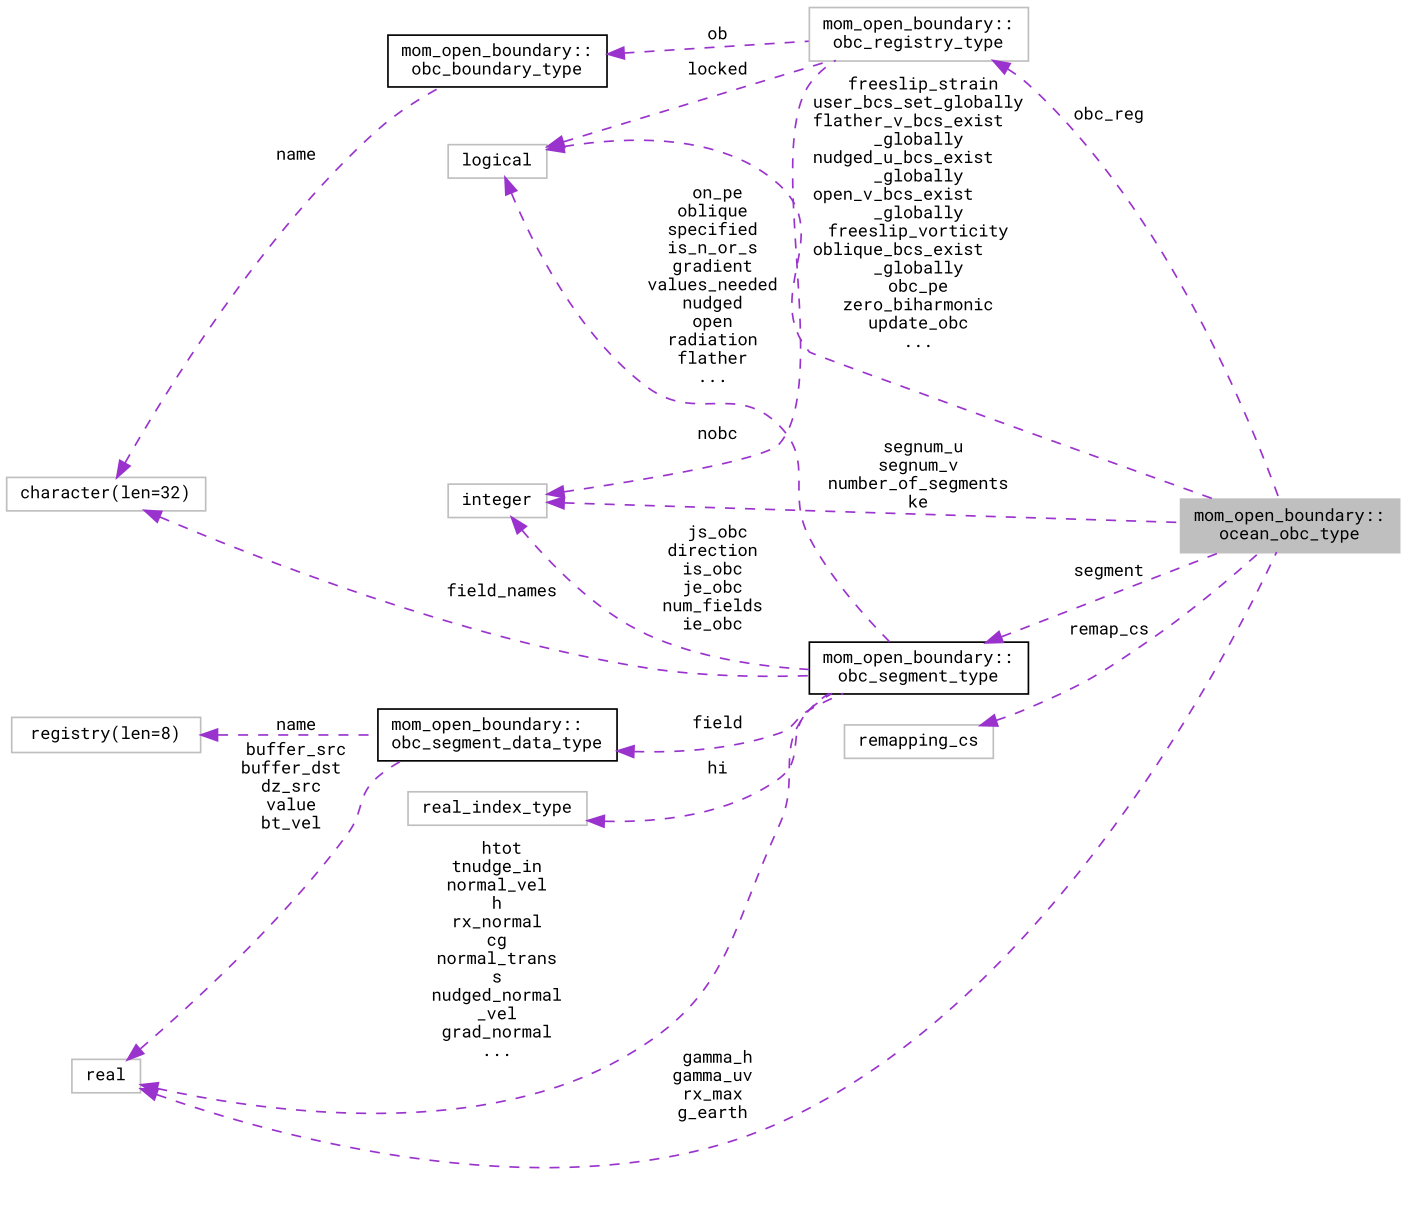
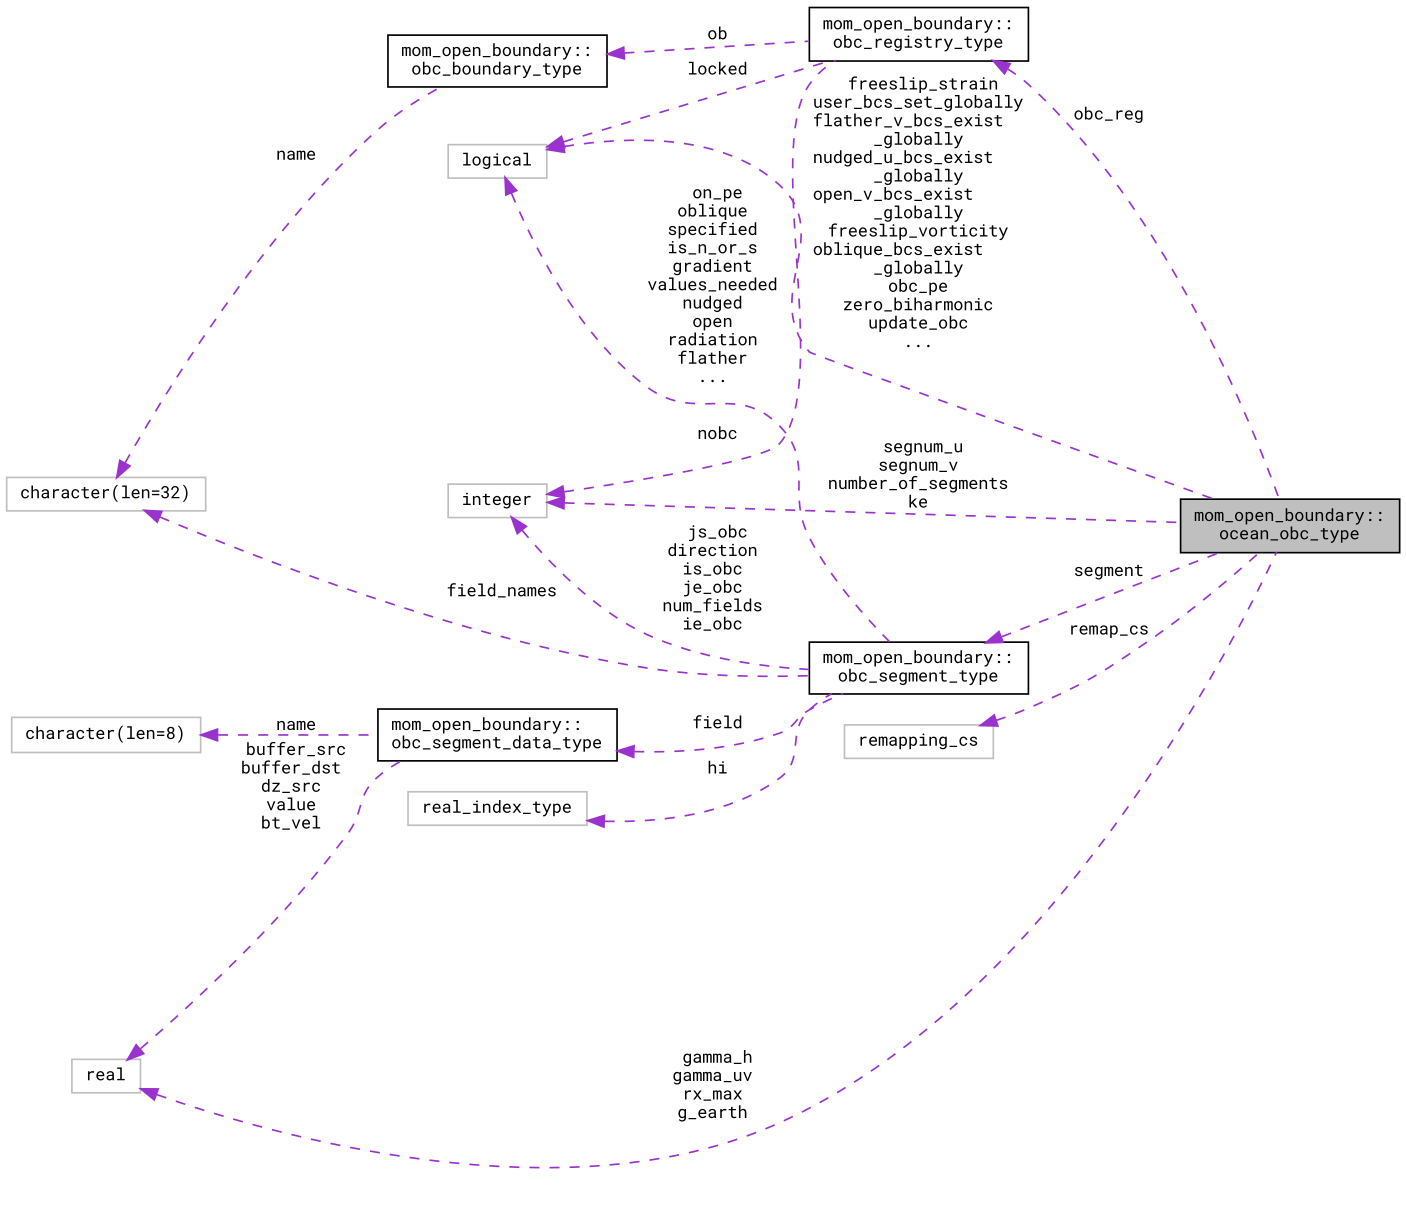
node "mom_open_boundary:: obc_registry_type": color grey75 -> black
node "mom_open_boundary:: ocean_obc_type": color grey75 -> black
node "registry(len=8)": label "registry(len=8)" -> "character(len=8)"
edge "mom_open_boundary:: obc_segment_type" -> "real": removed, label "htot tnudge_in normal_vel h rx_normal cg normal_trans s nudged_normal _vel grad_normal ..."
